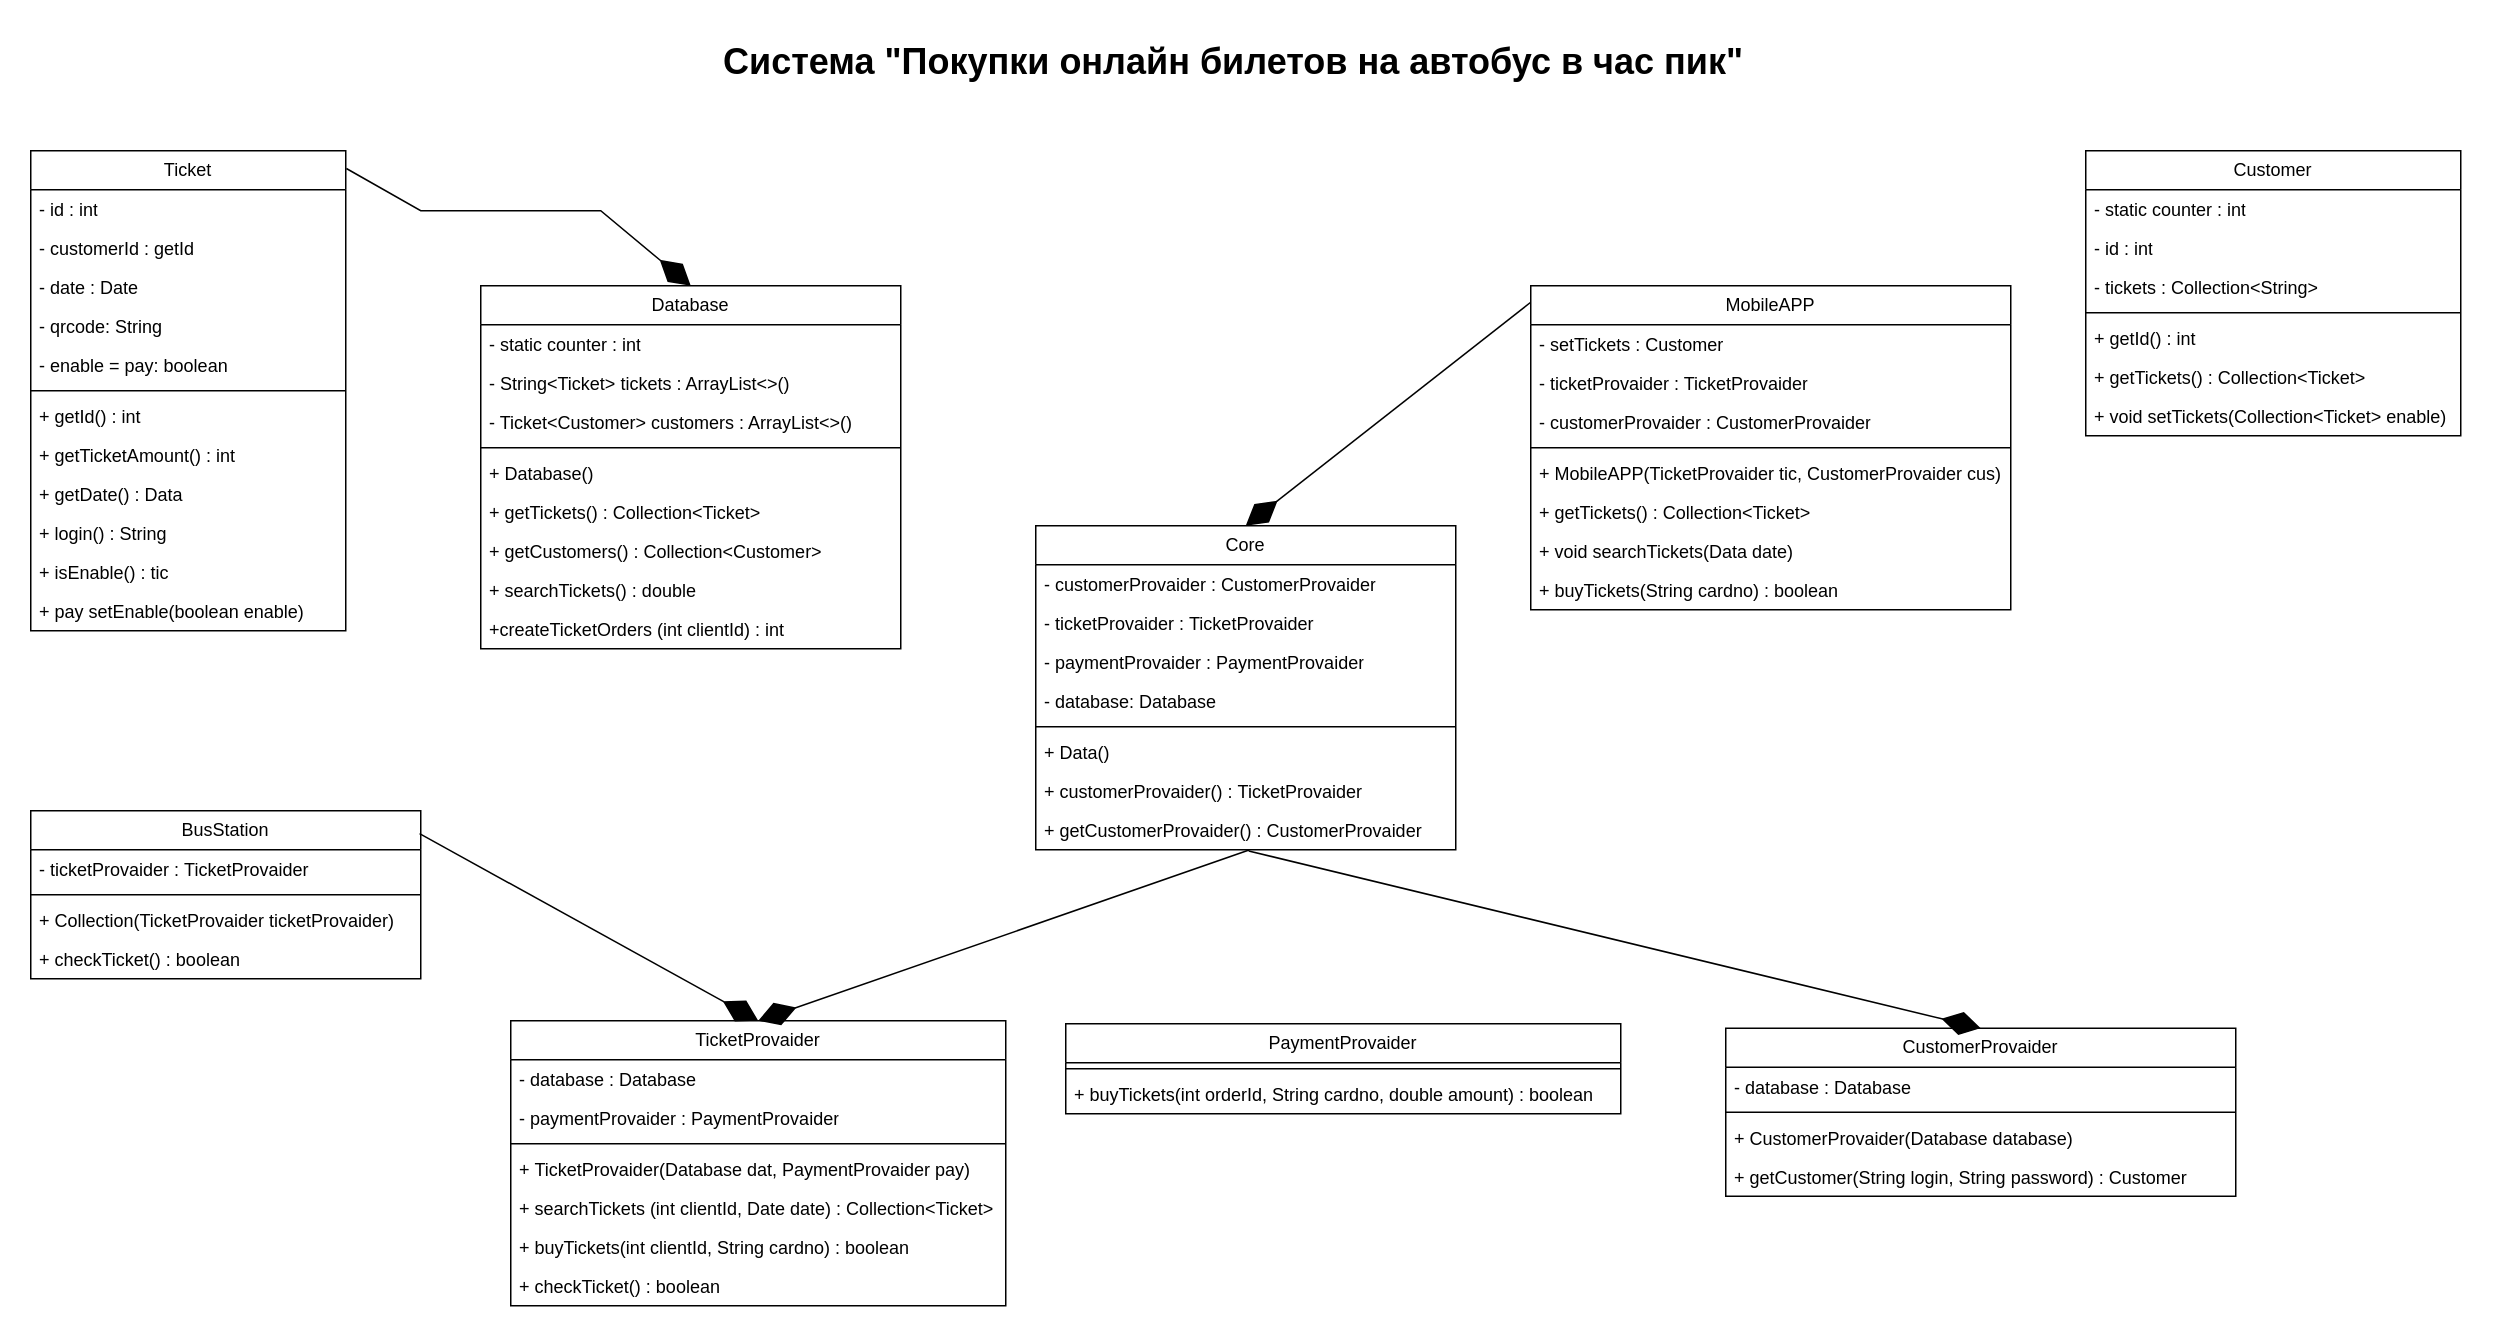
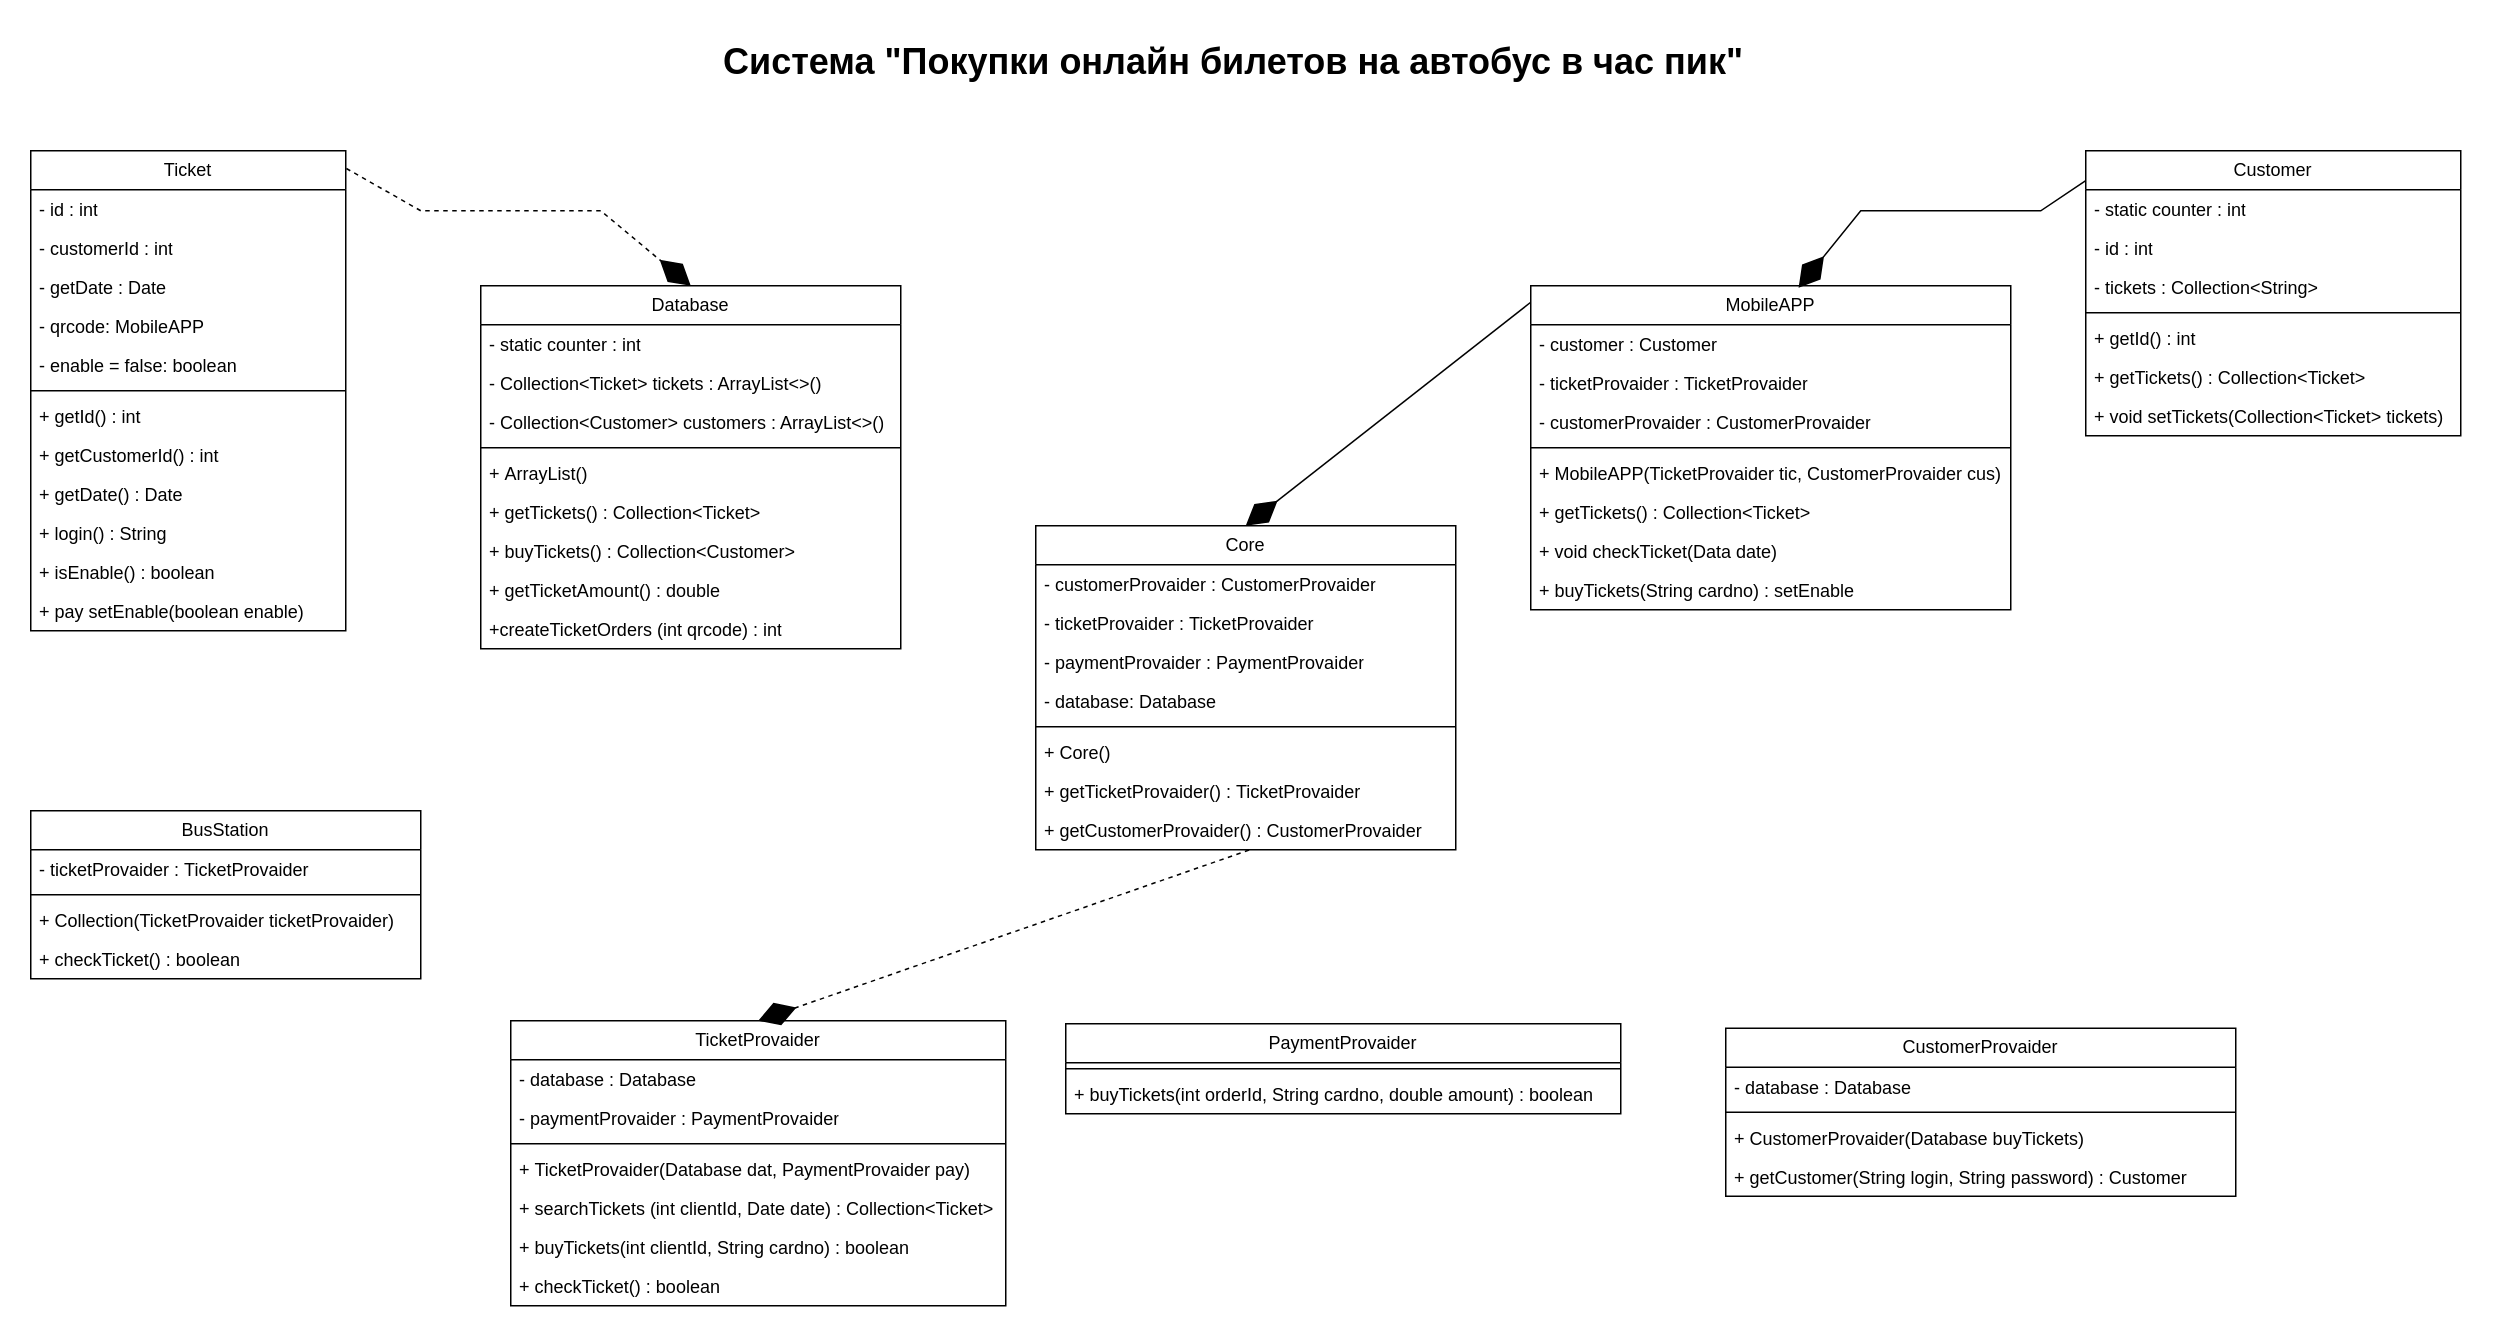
edge "Ticket" -> "Database": style solid -> dashed
edge "Customer" -> "MobileAPP": added
node "- customerId : getId": label "- customerId : getId" -> "- customerId : int"
node "- date : Date": label "- date : Date" -> "- getDate : Date"
node "- qrcode: String": label "- qrcode: String" -> "- qrcode: MobileAPP"
node "- setTickets : Customer": label "- setTickets : Customer" -> "- customer : Customer"
node "- enable = pay: boolean": label "- enable = pay: boolean" -> "- enable = false: boolean"
node "- String<Ticket> tickets : ArrayList<>()": label "- String<Ticket> tickets : ArrayList<>()" -> "- Collection<Ticket> tickets : ArrayList<>()"
node "+ void setTickets(Collection<Ticket> enable)": label "+ void setTickets(Collection<Ticket> enable)" -> "+ void setTickets(Collection<Ticket> tickets)"
node "- Ticket<Customer> customers : ArrayList<>()": label "- Ticket<Customer> customers : ArrayList<>()" -> "- Collection<Customer> customers : ArrayList<>()"
node "+ getTicketAmount() : int": label "+ getTicketAmount() : int" -> "+ getCustomerId() : int"
node "+ Database()": label "+ Database()" -> "+ ArrayList()"
node "+ getDate() : Data": label "+ getDate() : Data" -> "+ getDate() : Date"
node "+ getCustomers() : Collection<Customer>": label "+ getCustomers() : Collection<Customer>" -> "+ buyTickets() : Collection<Customer>"
node "+ void searchTickets(Data date)": label "+ void searchTickets(Data date)" -> "+ void checkTicket(Data date)"
node "+ isEnable() : tic": label "+ isEnable() : tic" -> "+ isEnable() : boolean"
node "+ searchTickets() : double": label "+ searchTickets() : double" -> "+ getTicketAmount() : double"
node "+ buyTickets(String cardno) : boolean": label "+ buyTickets(String cardno) : boolean" -> "+ buyTickets(String cardno) : setEnable"
node "+createTicketOrders (int clientId) : int": label "+createTicketOrders (int clientId) : int" -> "+createTicketOrders (int qrcode) : int"
node "+ Data()": label "+ Data()" -> "+ Core()"
node "+ customerProvaider() : TicketProvaider": label "+ customerProvaider() : TicketProvaider" -> "+ getTicketProvaider() : TicketProvaider"
edge "BusStation" -> "TicketProvaider": removed
edge "+ getCustomerProvaider() : CustomerProvaider" -> "TicketProvaider": style solid -> dashed
edge "+ getCustomerProvaider() : CustomerProvaider" -> "CustomerProvaider": removed
node "+ CustomerProvaider(Database database)": label "+ CustomerProvaider(Database database)" -> "+ CustomerProvaider(Database buyTickets)"
